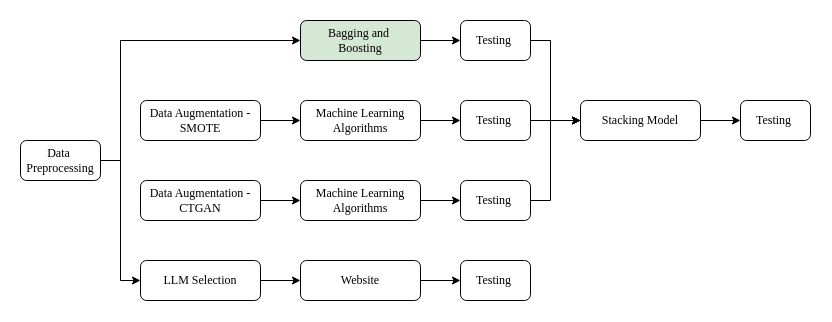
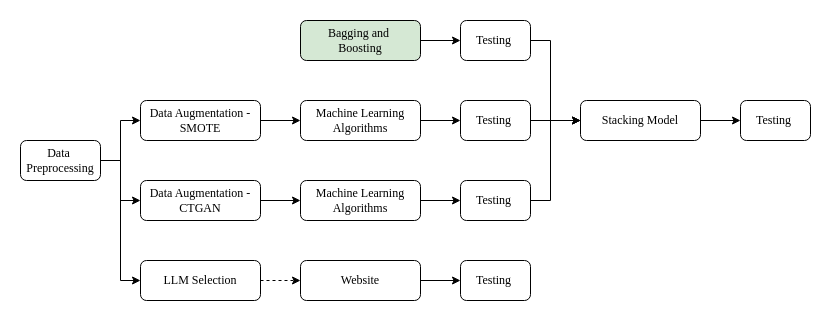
edge "Data Preprocessing" -> "Bagging and Boosting": removed
edge "Data Preprocessing" -> "Data Augmentation - SMOTE": added
edge "Data Preprocessing" -> "Data Augmentation - CTGAN": added
edge "LLM Selection" -> "Website": style solid -> dashed
